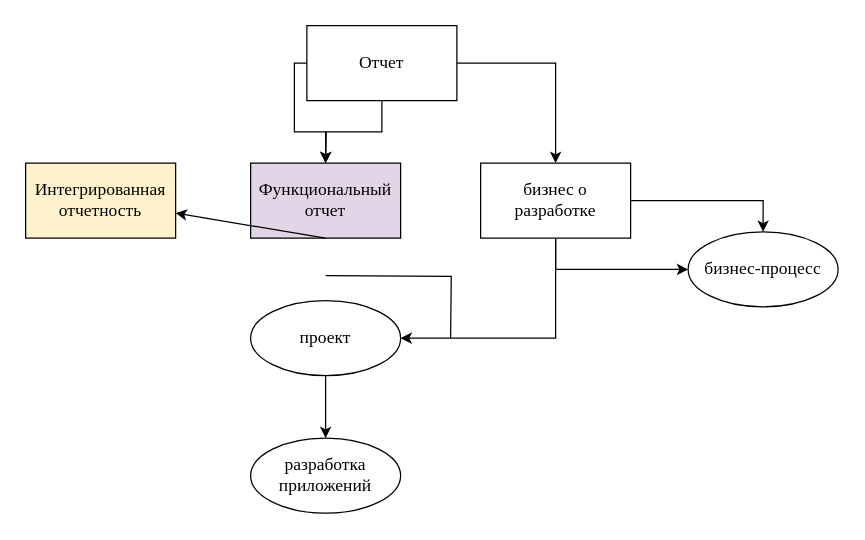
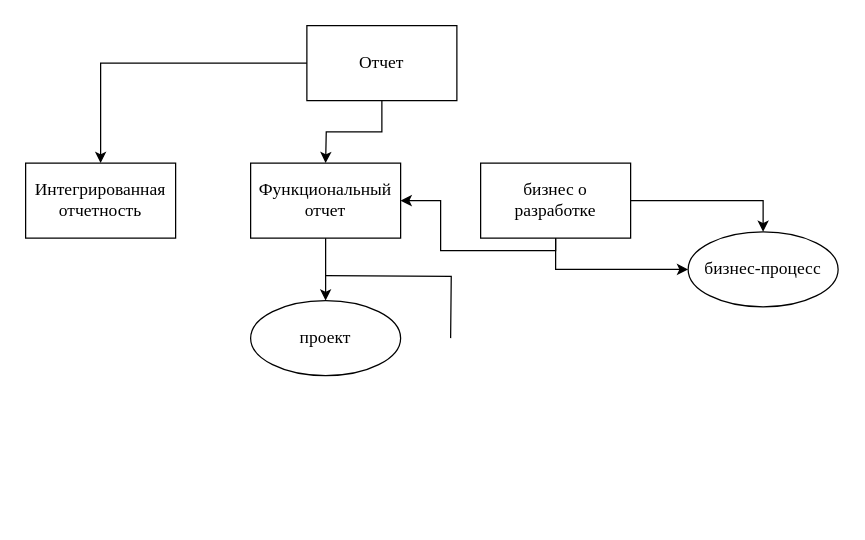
edge "Отчет" -> "бизнес о разработке": removed
edge "Отчет" -> "Функциональный отчет": now "Отчет" -> "Интегрированная отчетность"
node "Интегрированная отчетность": fillcolor #fff2cc -> #ffffff
node "Функциональный отчет": fillcolor #e1d5e7 -> #ffffff
edge "Функциональный отчет" -> "Интегрированная отчетность": now "Функциональный отчет" -> "проект"
edge "бизнес о разработке" -> "проект": now "бизнес о разработке" -> "Функциональный отчет"
edge "проект" -> "разработка приложений": removed
node "разработка приложений": removed
